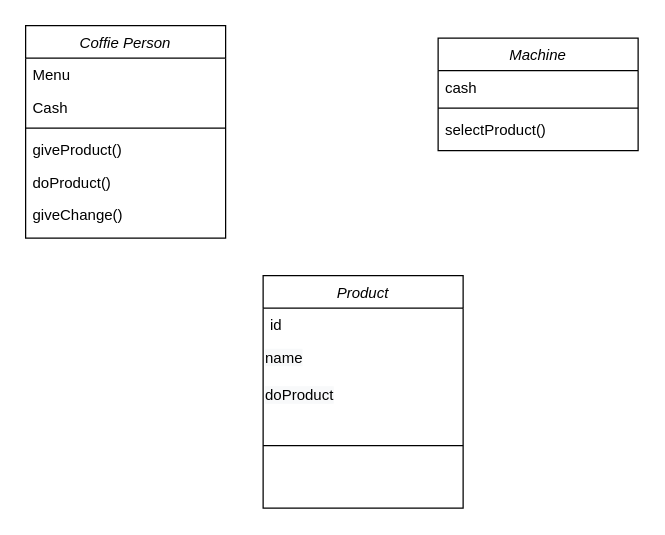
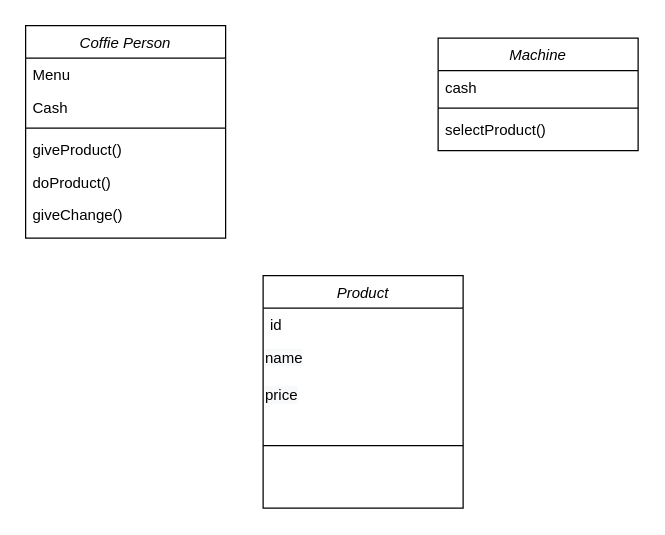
node "doProduct": label "doProduct" -> "price"
